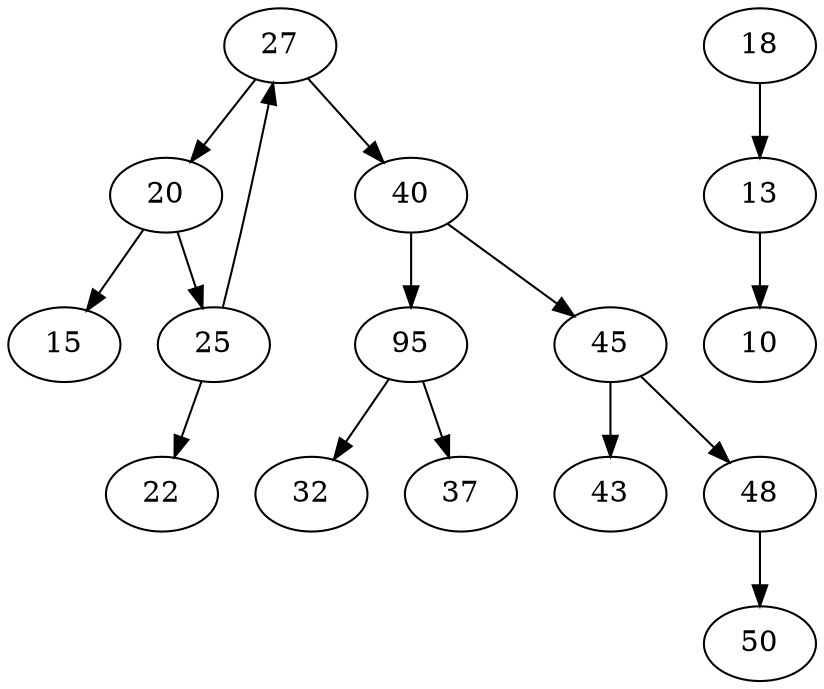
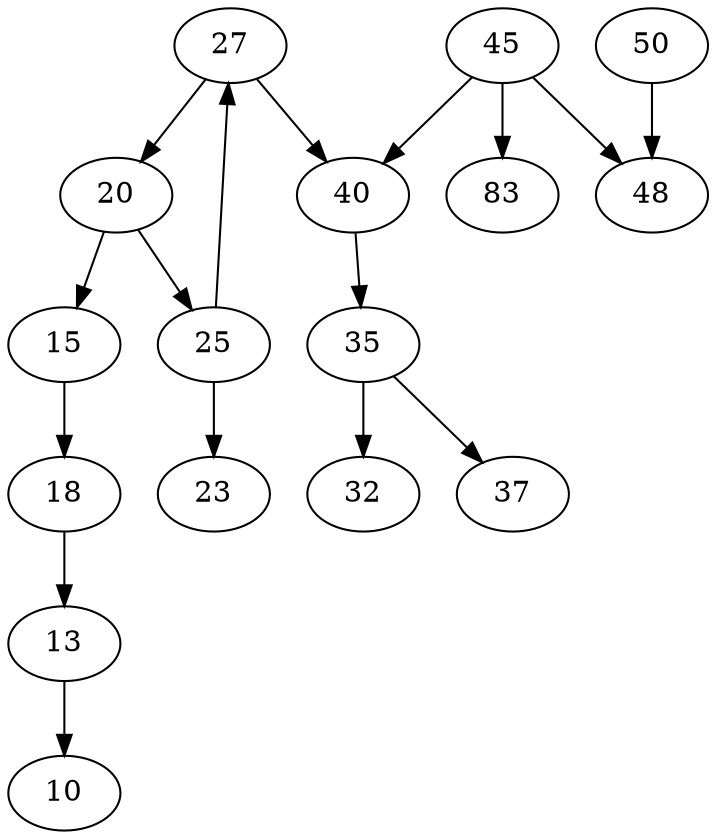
edge "40" -> "45": reversed
node "95": label "95" -> "35"
edge "15" -> "18": added
node "22": label "22" -> "23"
node "43": label "43" -> "83"
edge "48" -> "50": reversed
